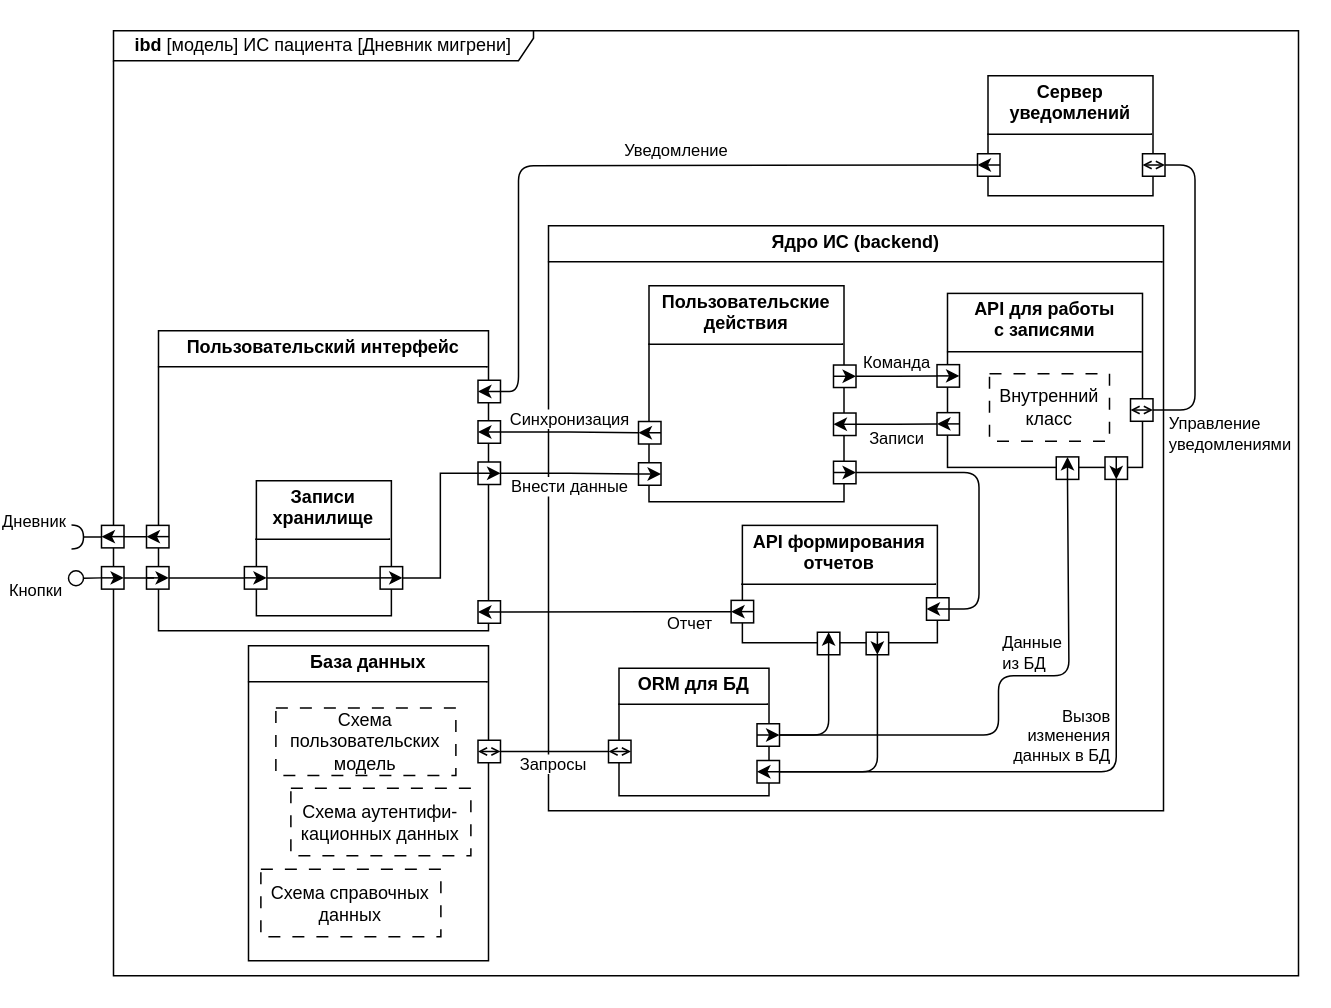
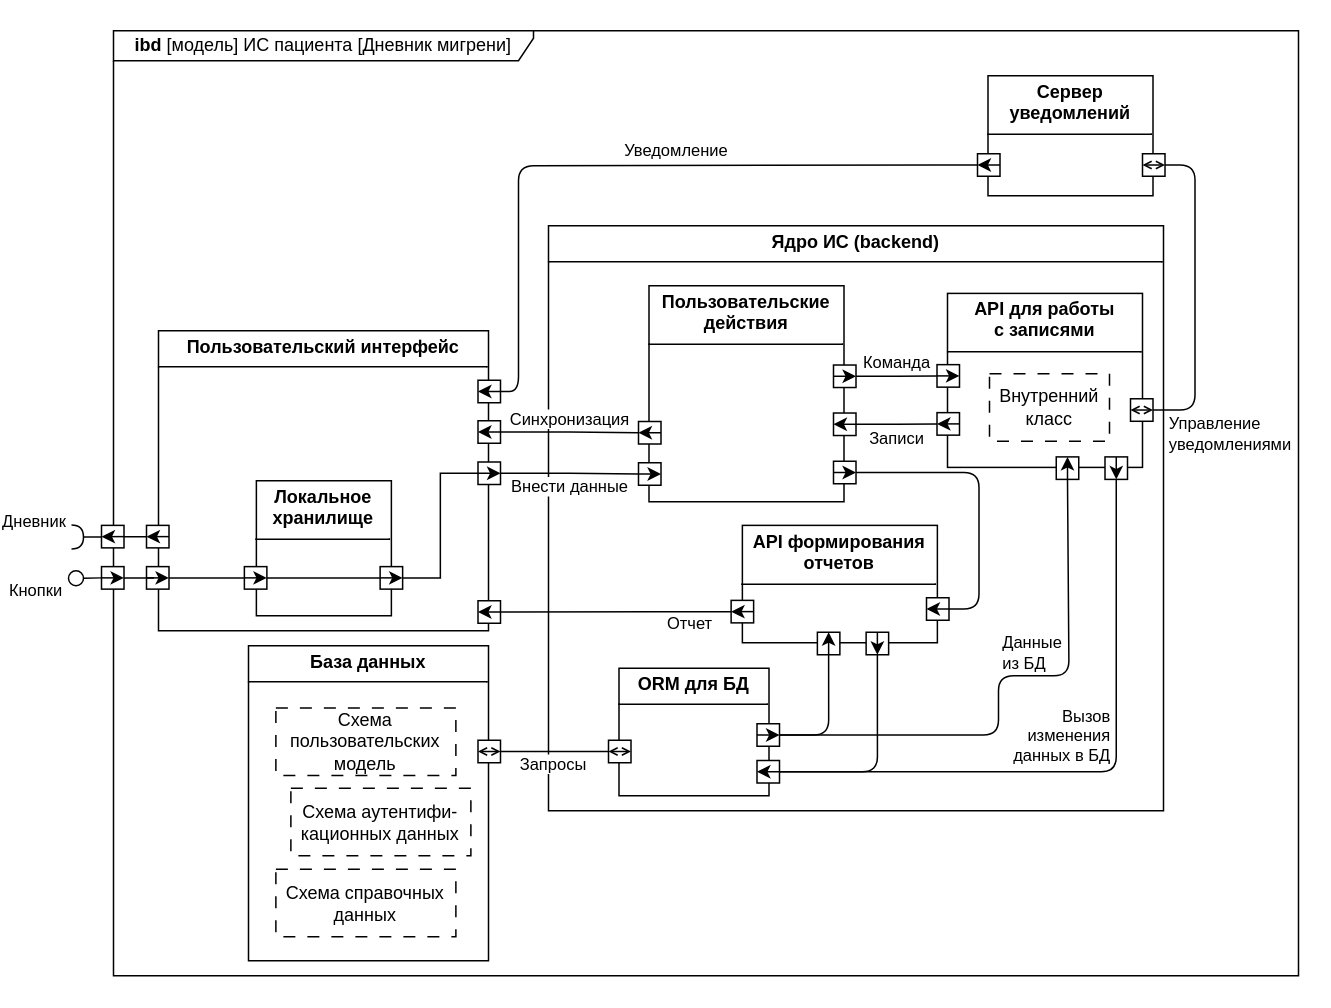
node "Записи хранилище": label "Записи хранилище" -> "Локальное хранилище"
node "Схема справочных данных": moved (351, 903) -> (366, 903)
